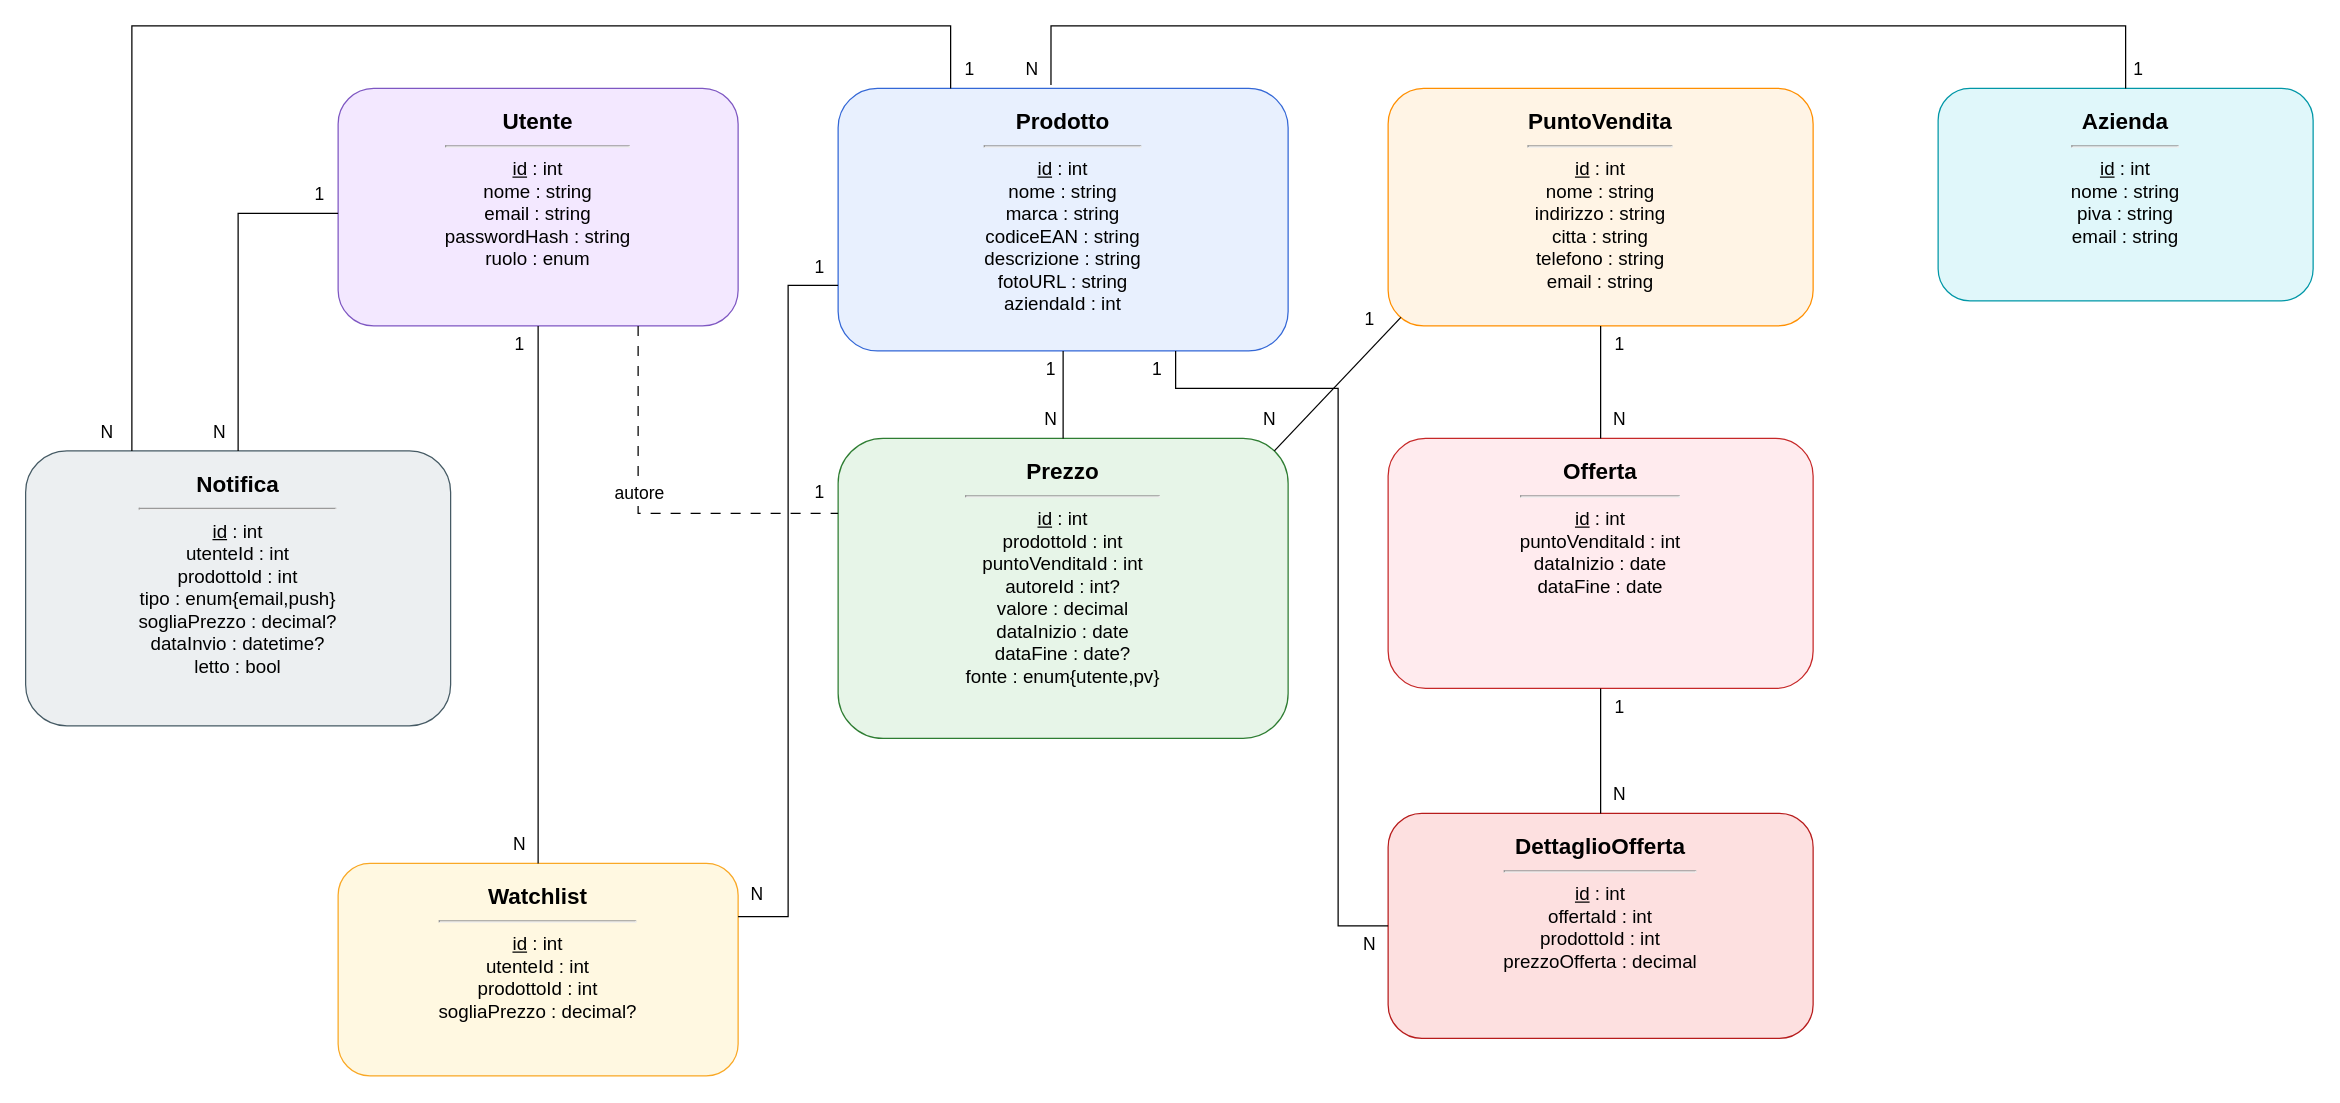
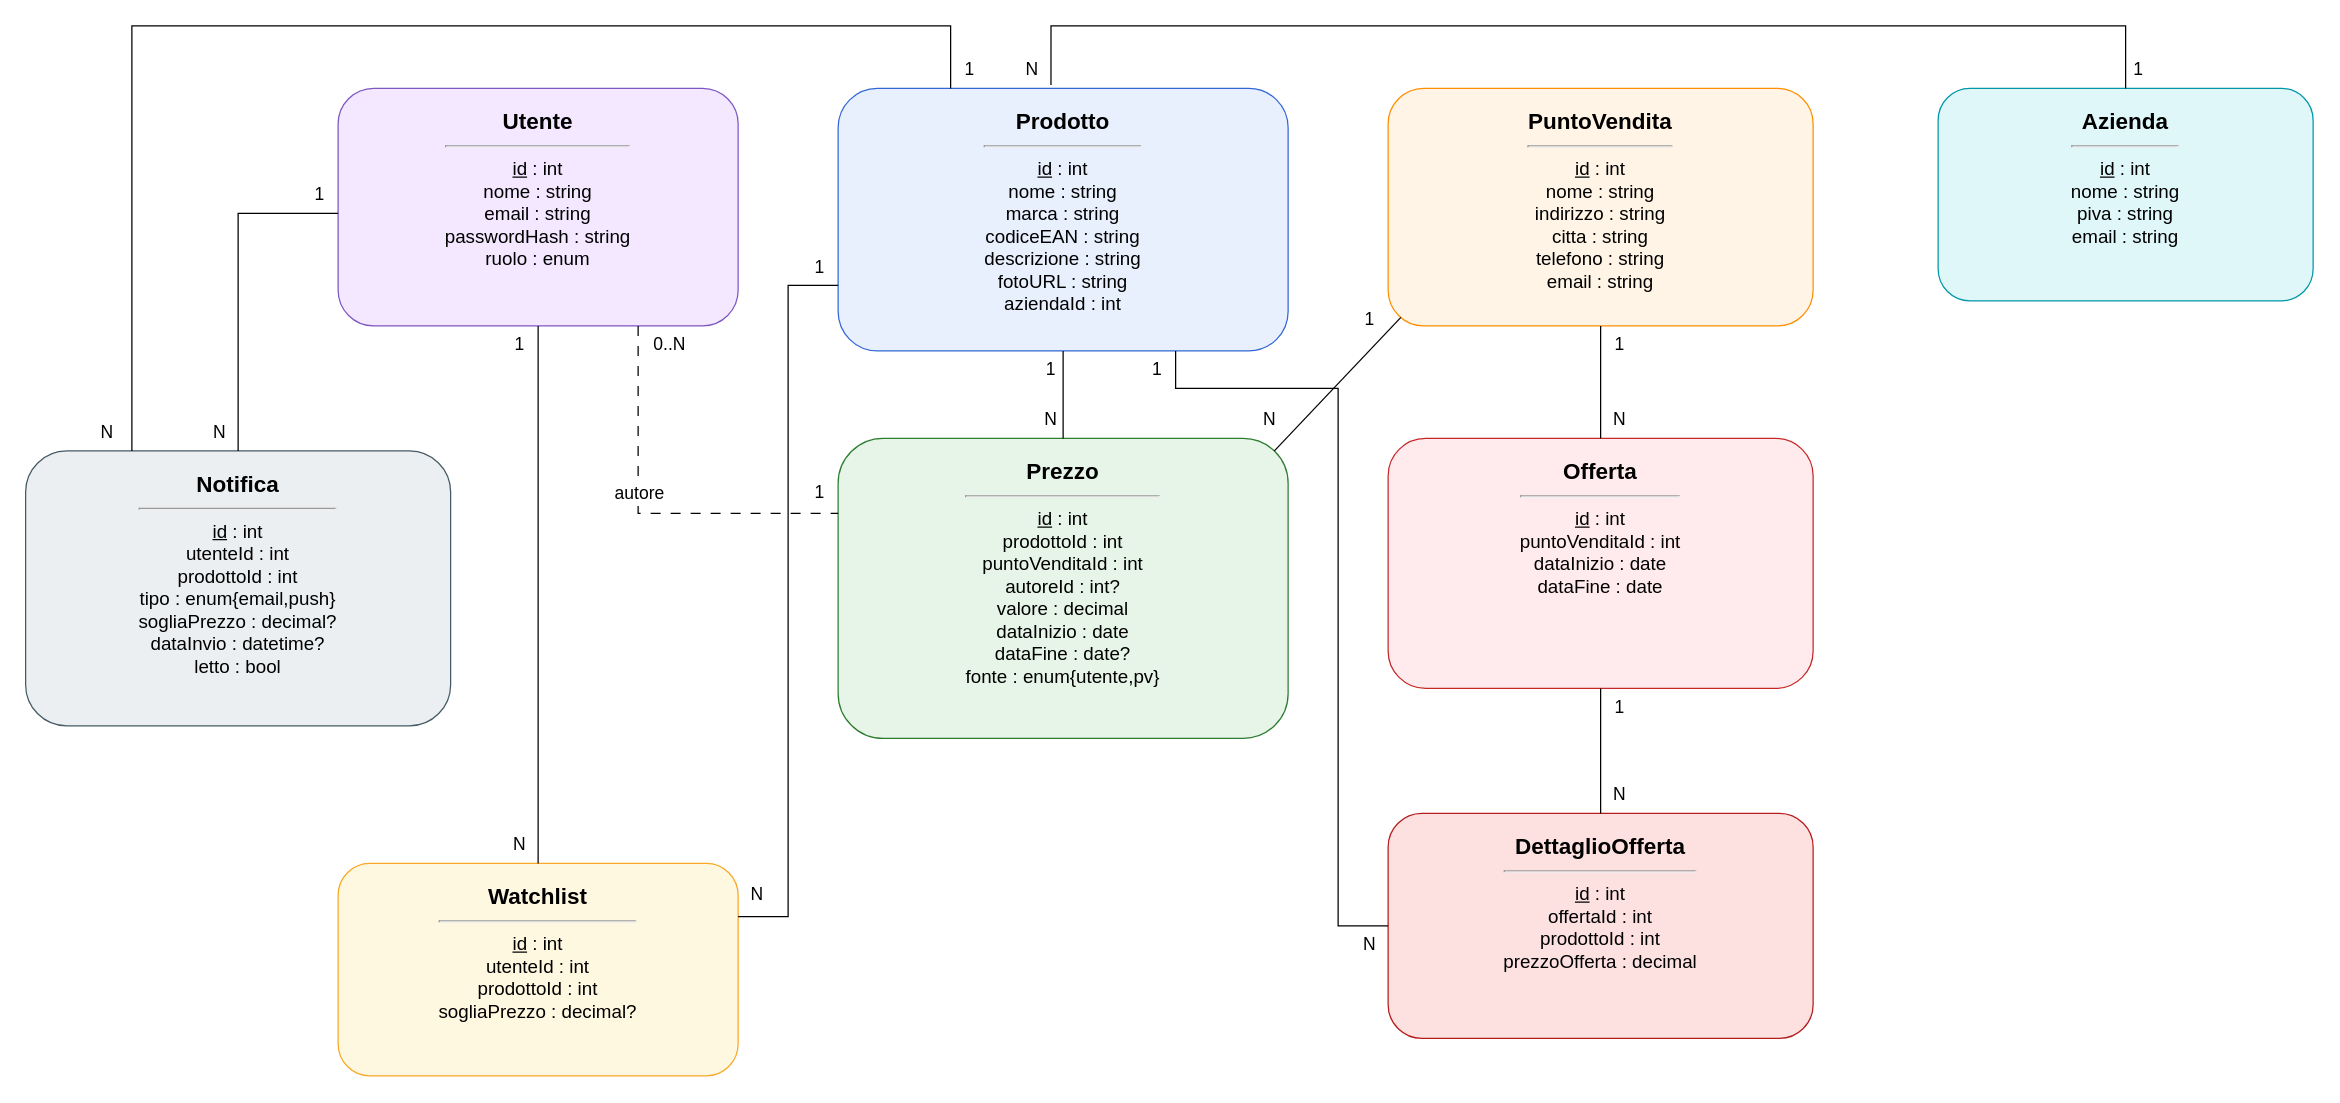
node "0..N": added
